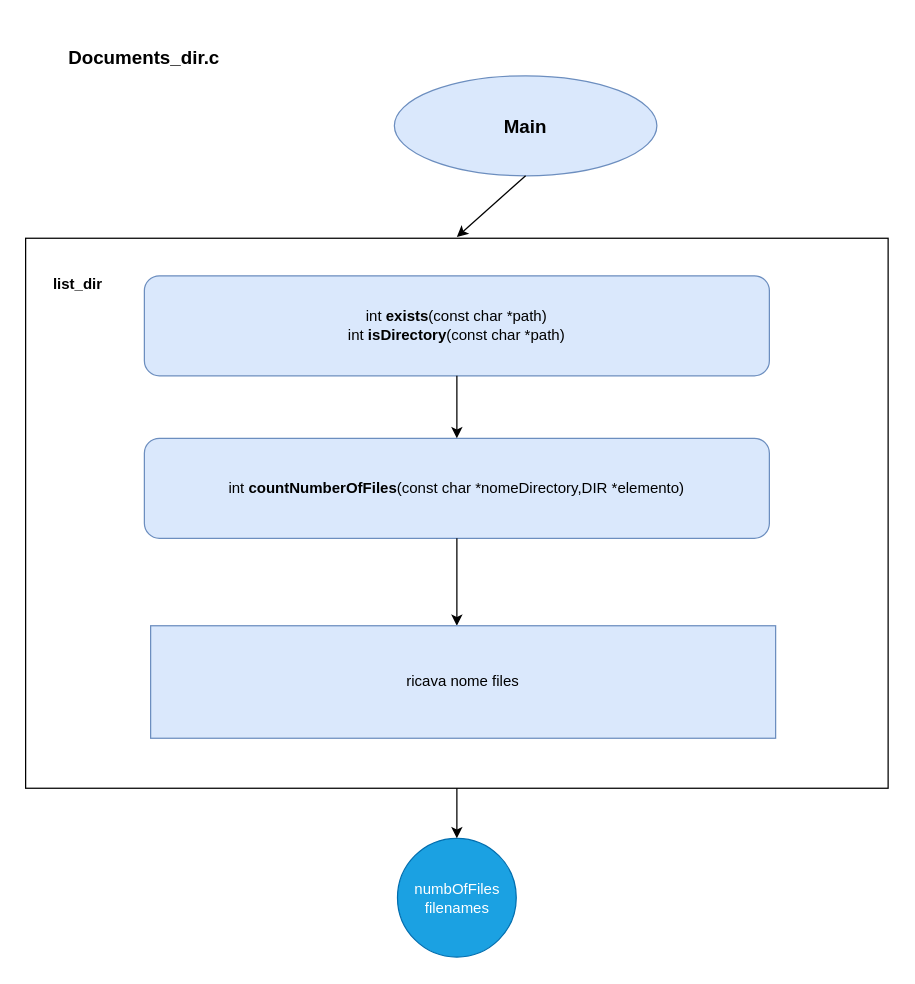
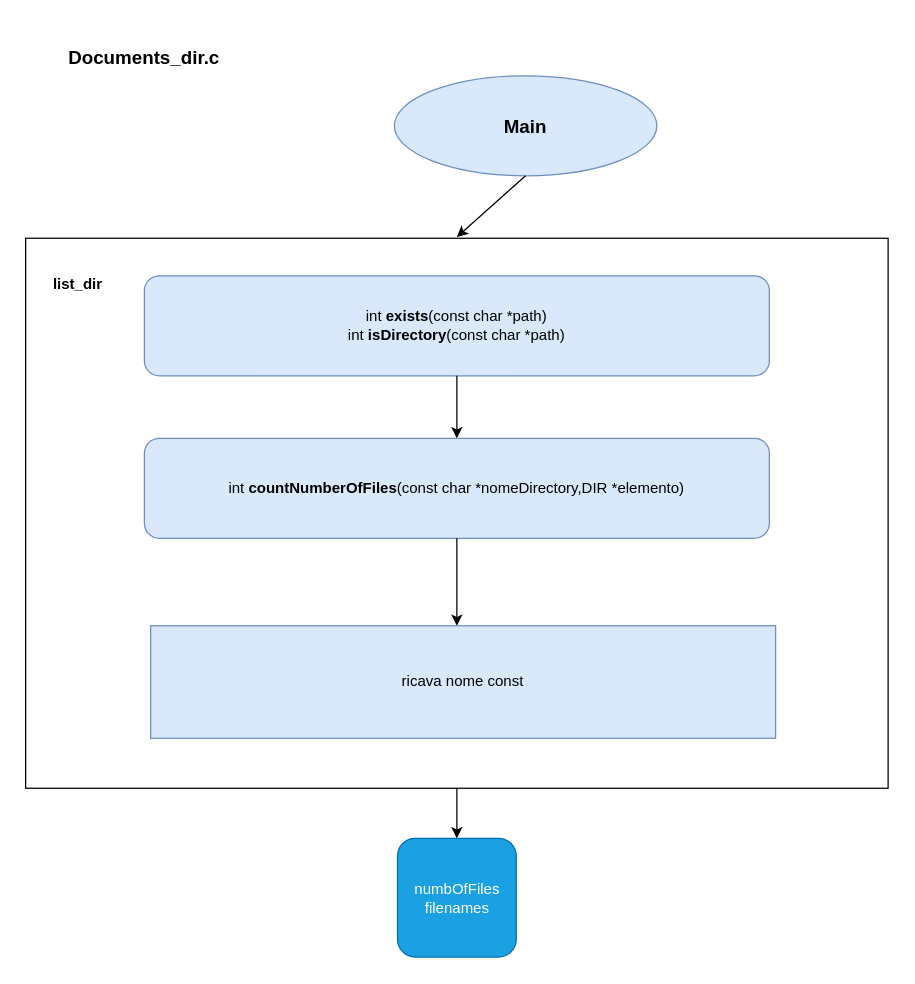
node "ricava nome files": label "ricava nome files" -> "ricava nome const"
node "numbOfFiles filenames": shape ellipse -> rounded rectangle
